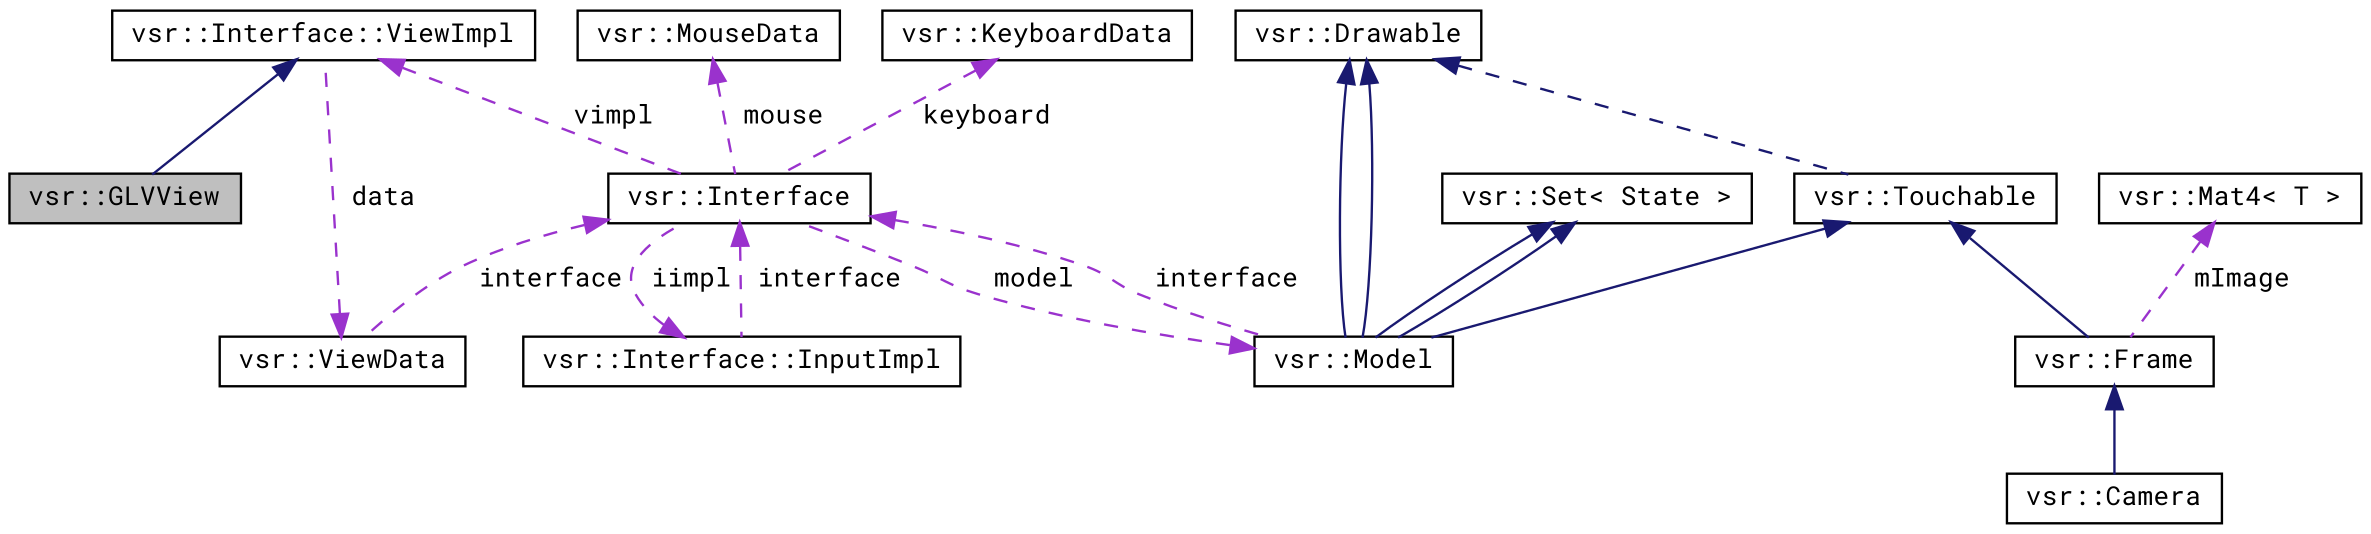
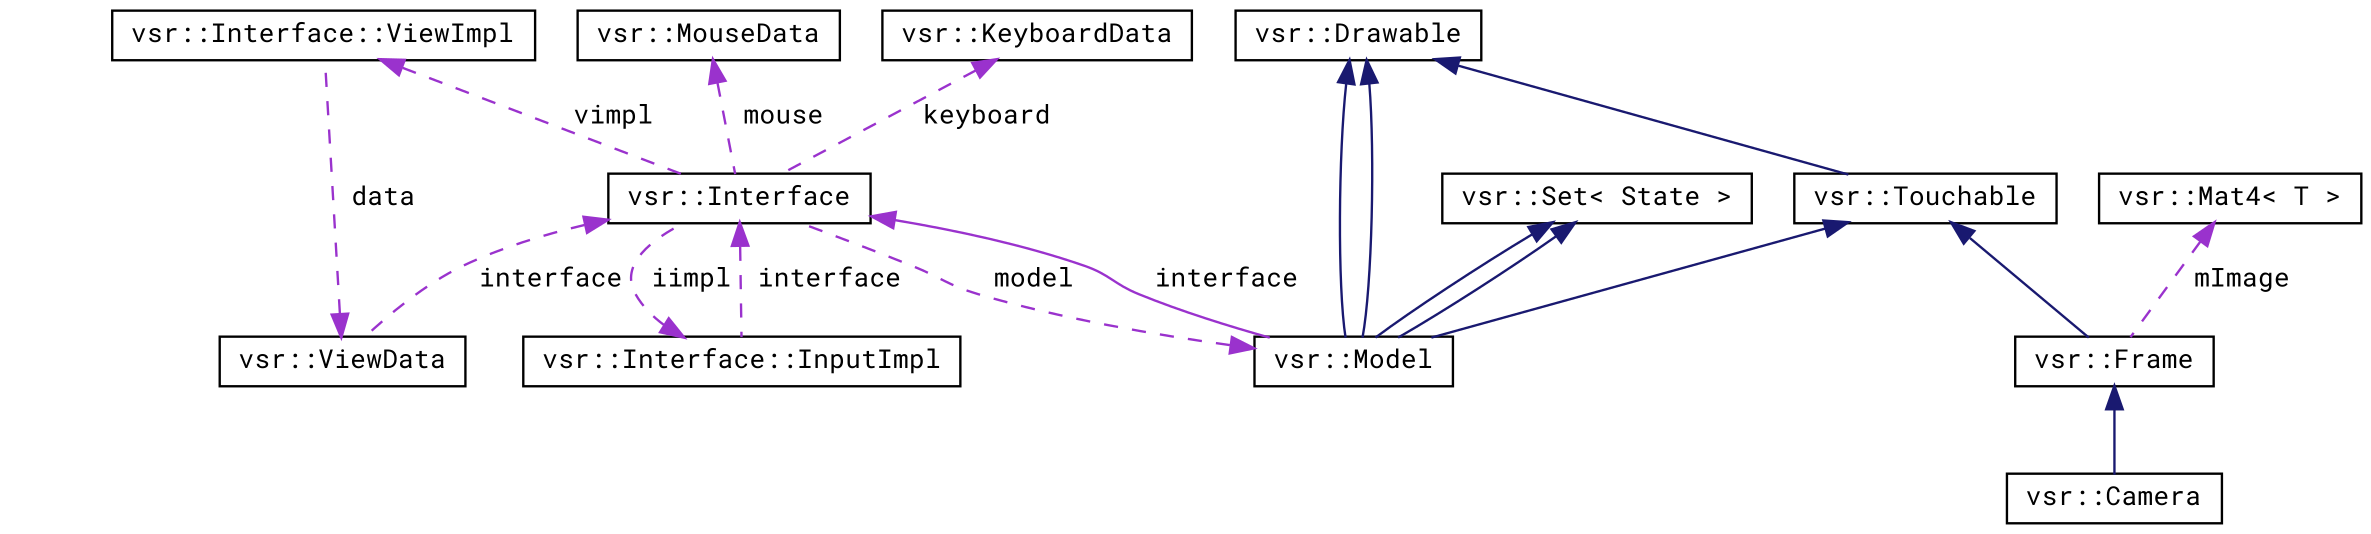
edge "vsr::Touchable" -> "vsr::Drawable": style dashed -> solid
node "vsr::GLVView": removed
edge "vsr::Model" -> "vsr::Interface": style dashed -> solid
